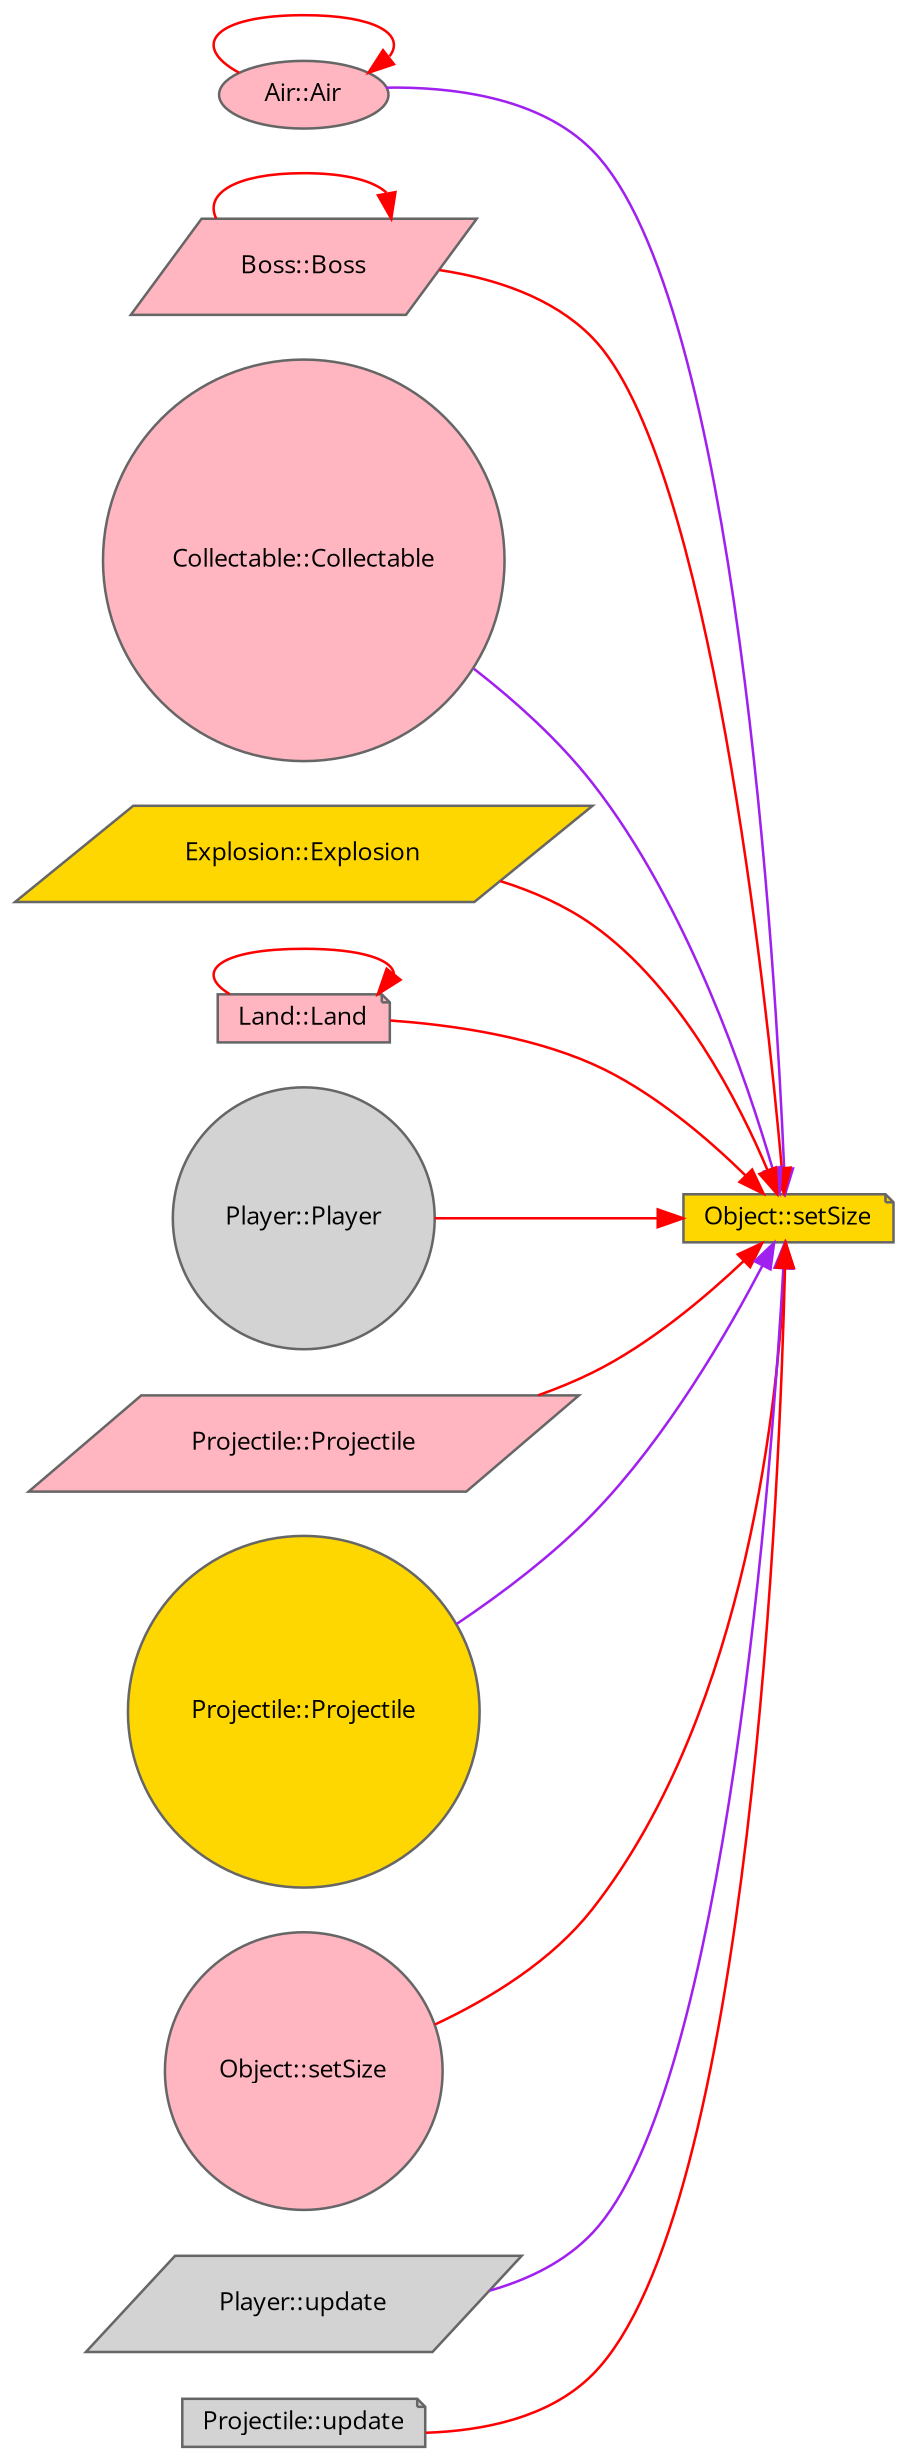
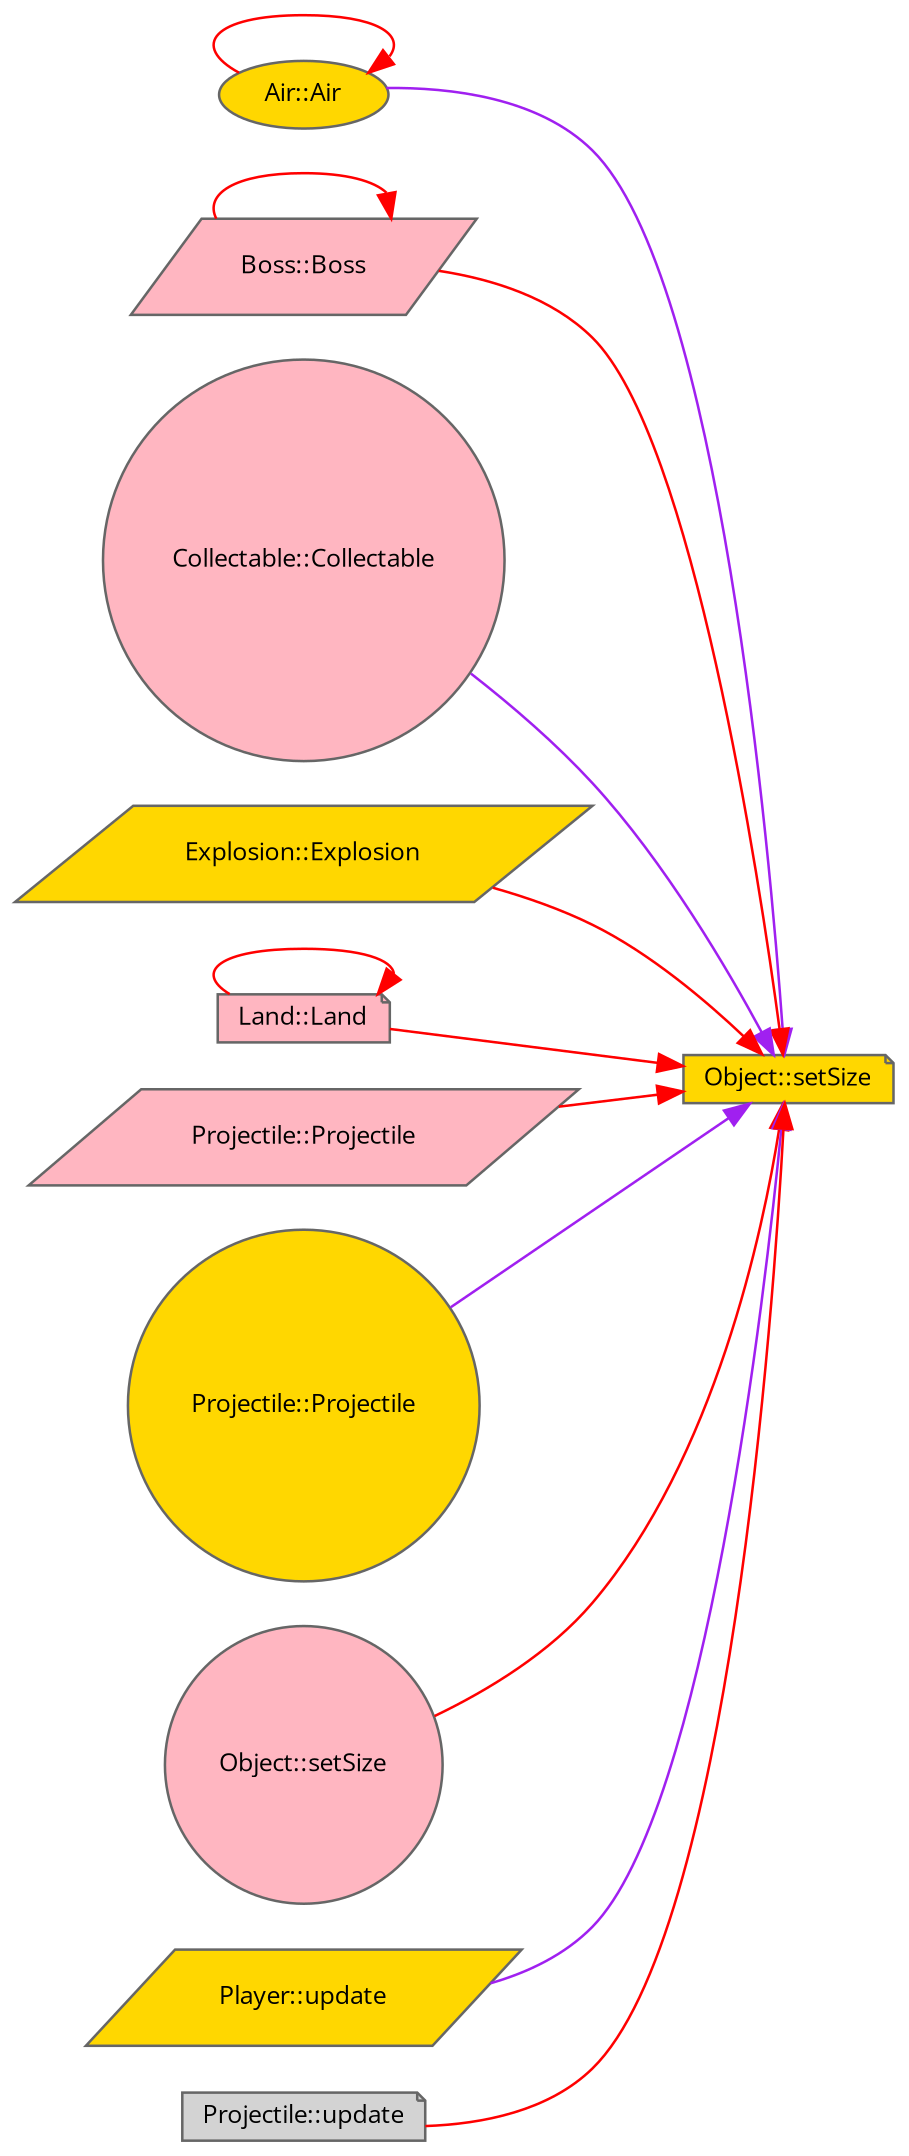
node "Air::Air": fillcolor lightpink -> gold
node "Player::Player": removed
node "Player::update": fillcolor lightgrey -> gold
